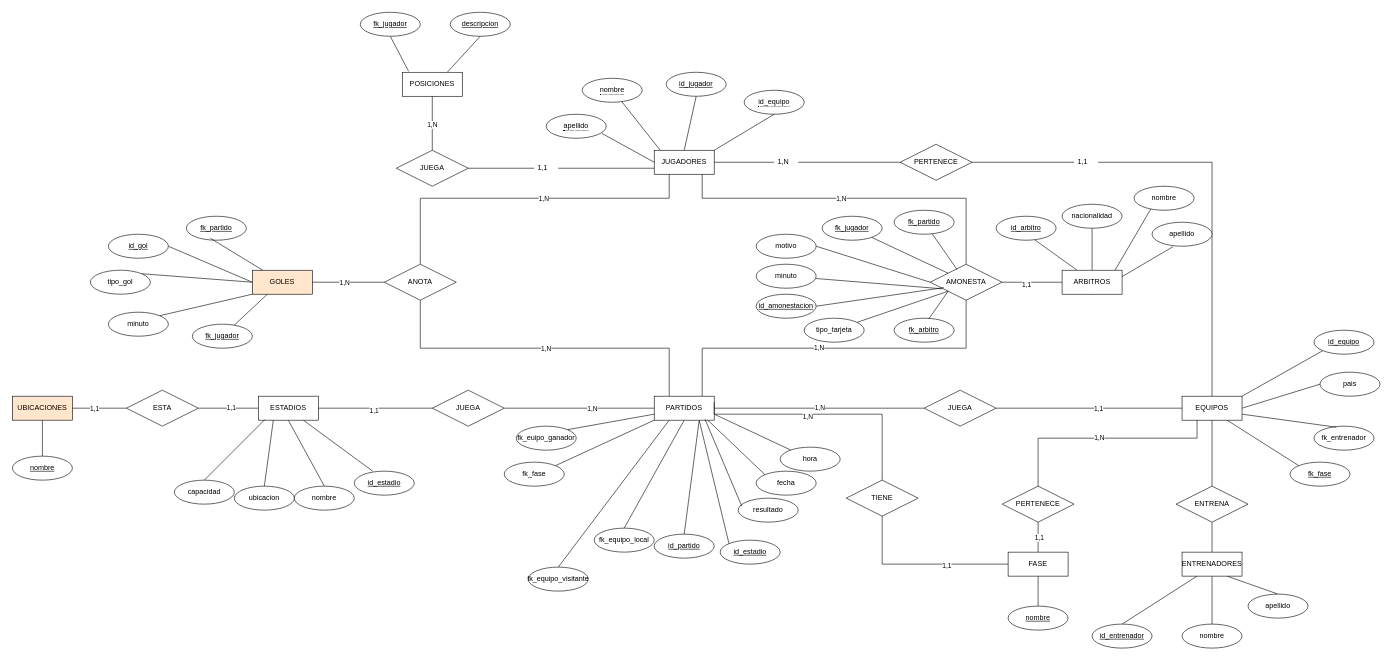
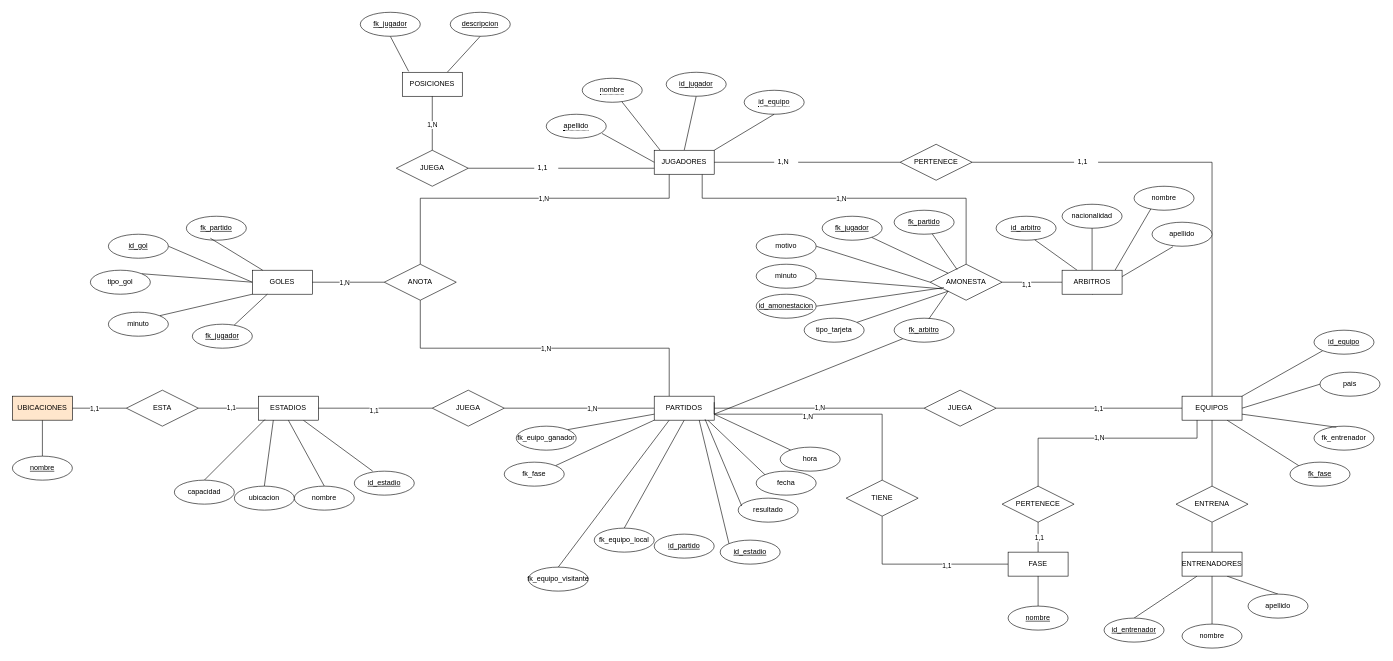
node "GOLES": fillcolor #ffe6cc -> #ffffff
edge "AMONESTA" -- "PARTIDOS": removed, label "1,N"
edge "PARTIDOS" -- "id_partido": now "PARTIDOS" -- "fk_arbitro"
node "id_entrenador": moved (1122, 636) -> (1134, 630)
